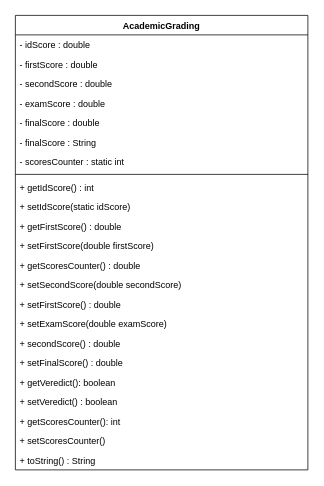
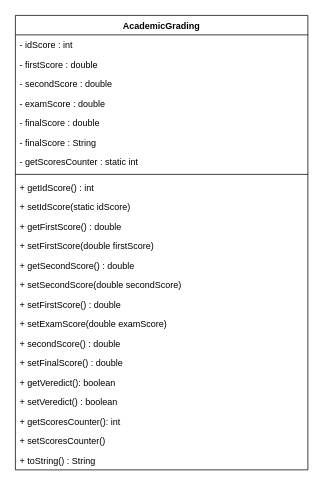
node "- idScore : double": label "- idScore : double" -> "- idScore : int"
node "- scoresCounter : static int": label "- scoresCounter : static int" -> "- getScoresCounter : static int"
node "+ getScoresCounter() : double": label "+ getScoresCounter() : double" -> "+ getSecondScore() : double"
